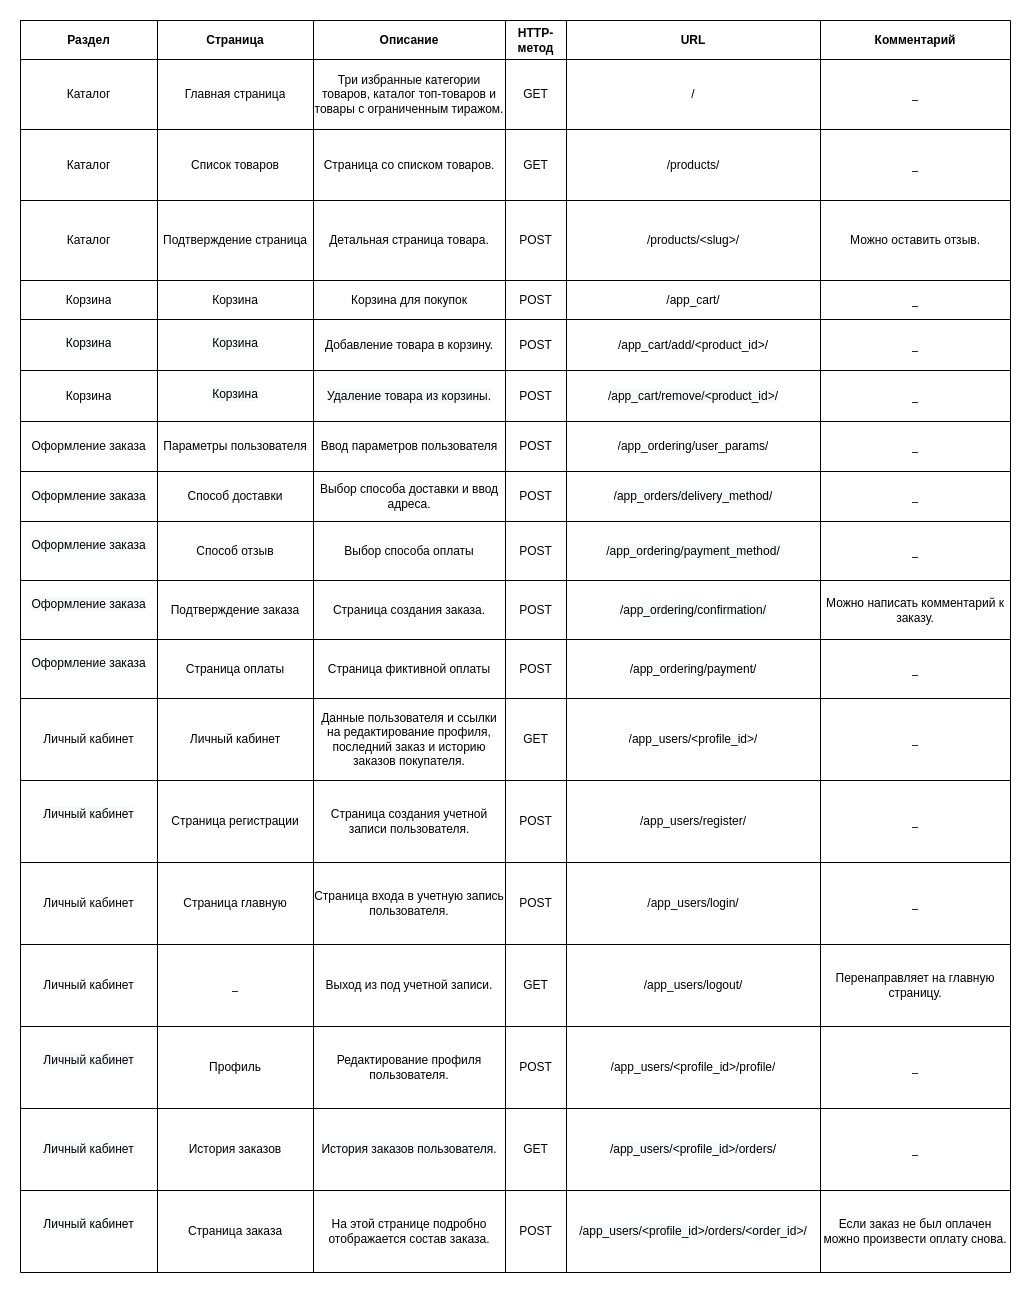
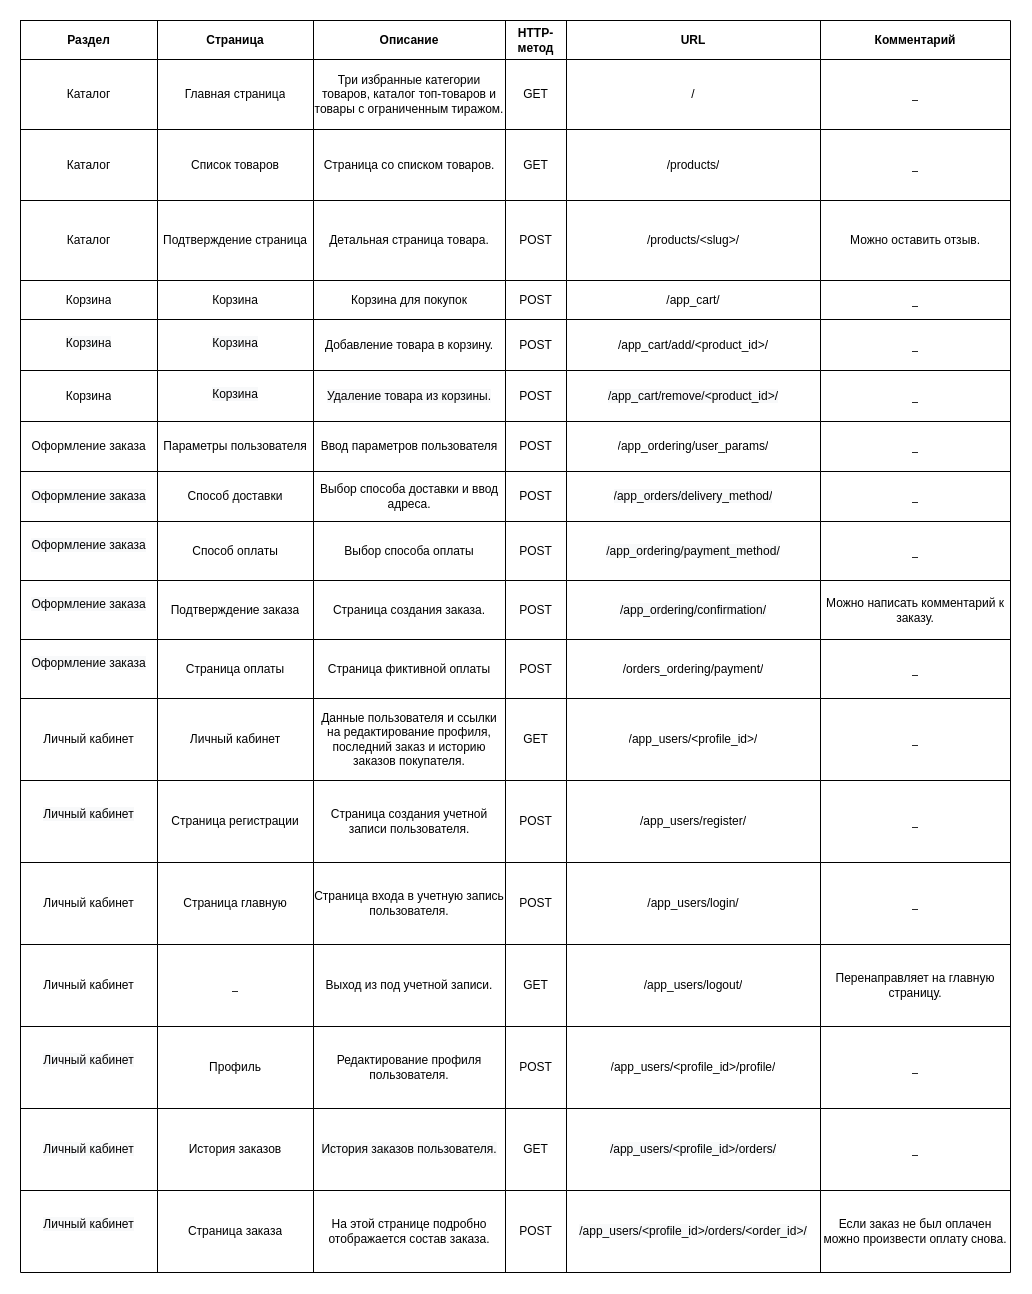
node "Способ отзыв": label "Способ отзыв" -> "Способ оплаты"
node "/app_ordering/payment/": label "/app_ordering/payment/" -> "/orders_ordering/payment/"
